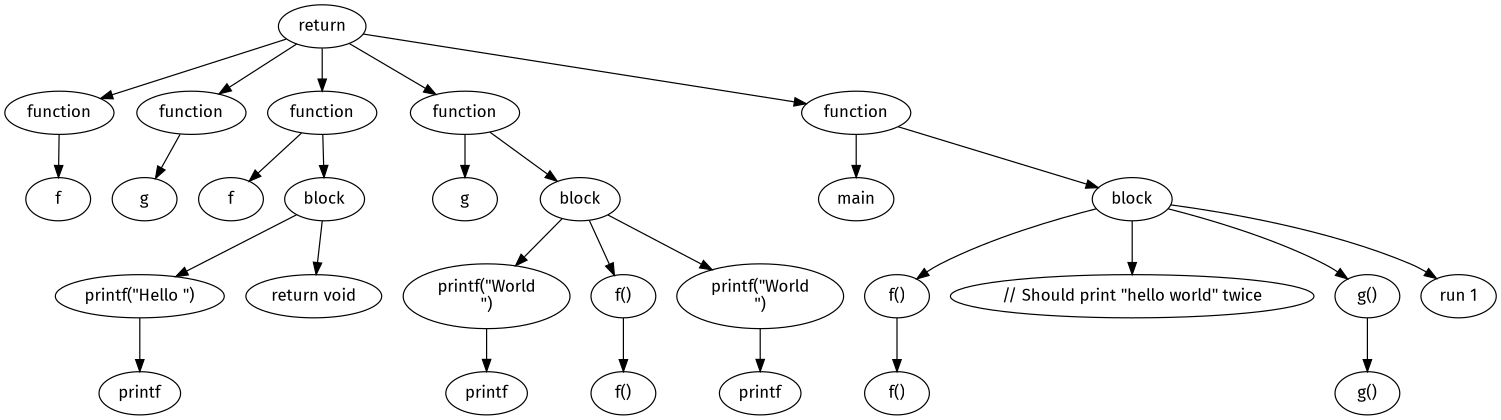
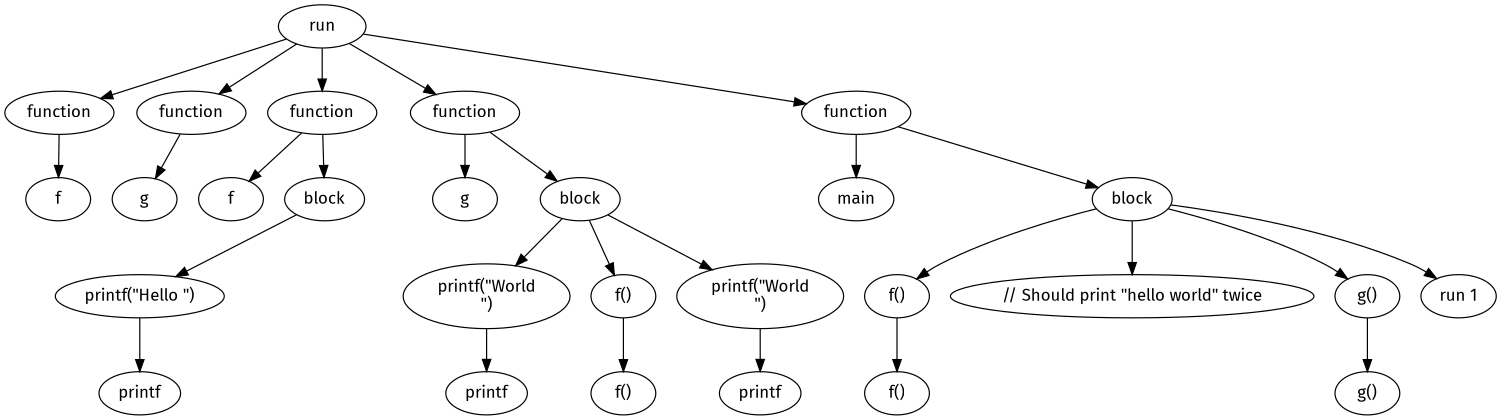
node "return": label "return" -> "run"
node "return void": removed
